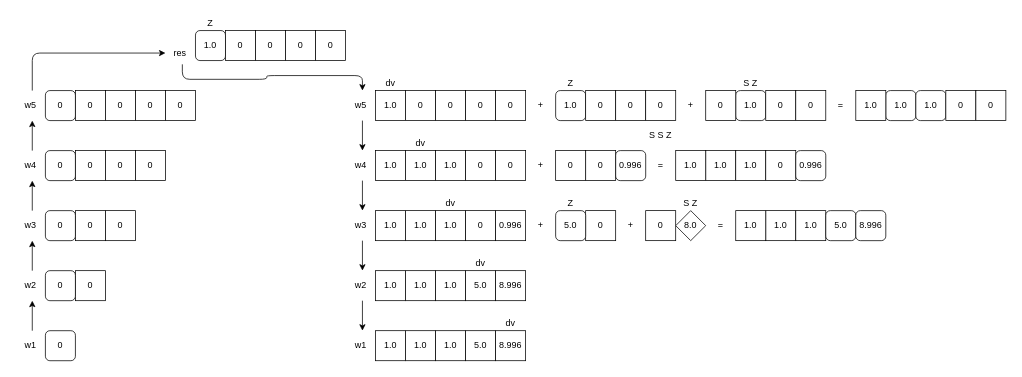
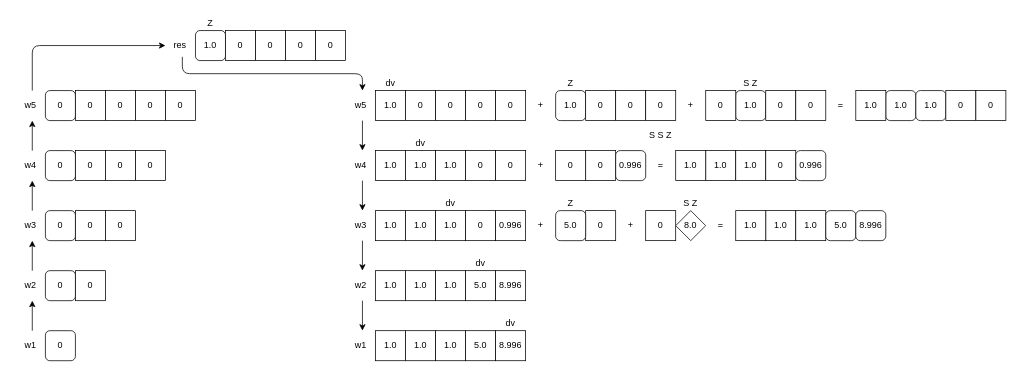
node "res": moved (177, 53) -> (177, 45)
